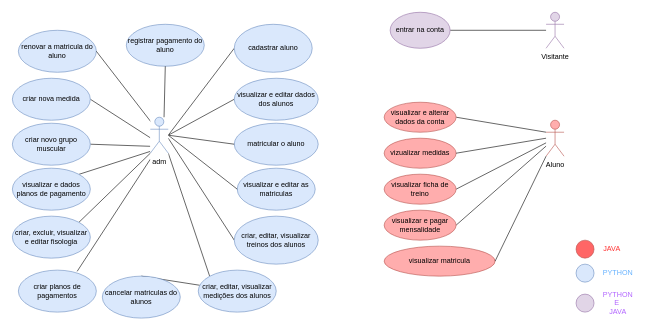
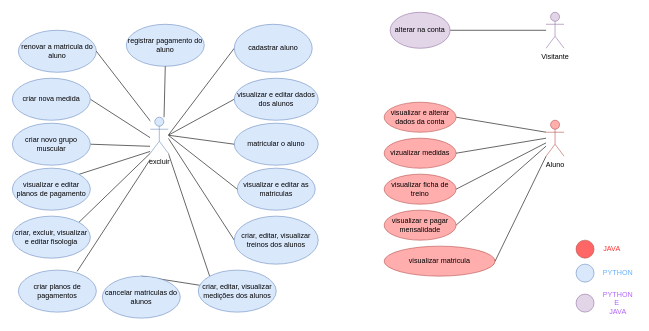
node "entrar na conta": label "entrar na conta" -> "alterar na conta"
node "adm": label "adm" -> "excluir"
node "visualizar e dados planos de pagamento": label "visualizar e dados planos de pagamento" -> "visualizar e editar planos de pagamento"
